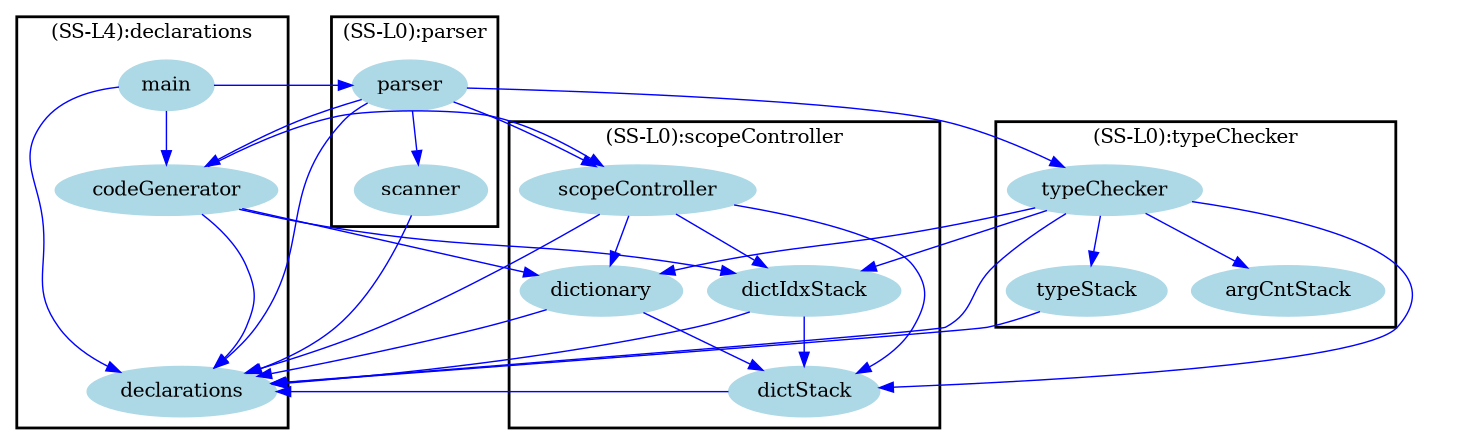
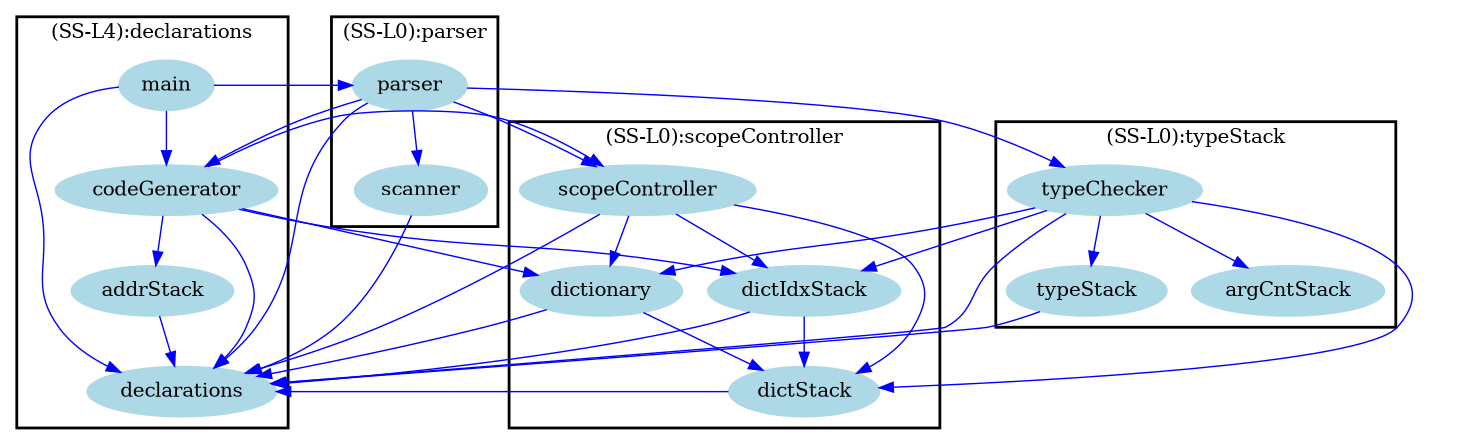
cluster "(SS-L0):typeChecker": label "(SS-L0):typeChecker" -> "(SS-L0):typeStack"
node "addrStack": added
